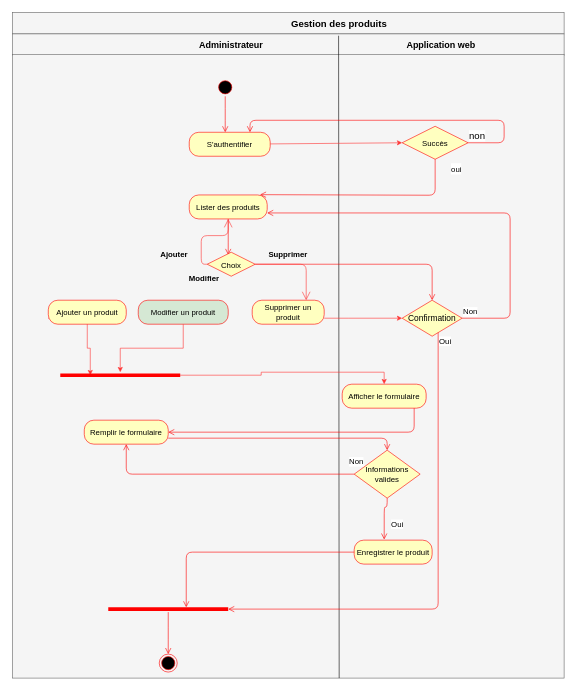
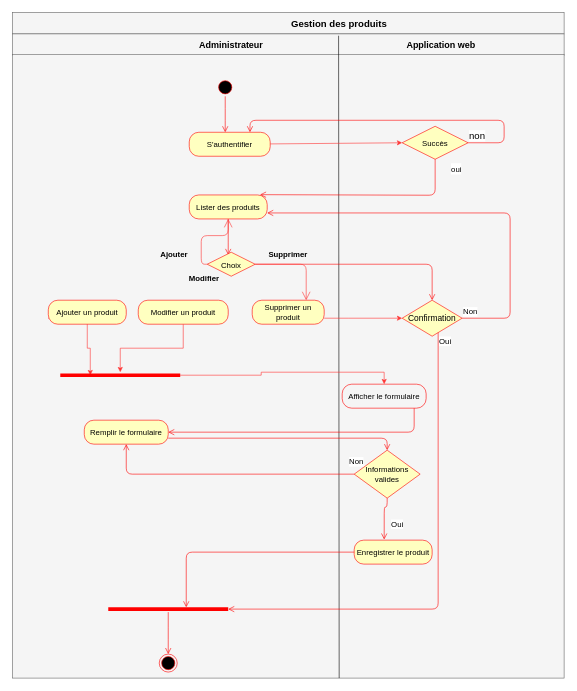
node "Modifier un produit": fillcolor #d5e8d4 -> #ffffc0
node "Afficher le formulaire": fillcolor #ffffc0 -> #f5f5f5
